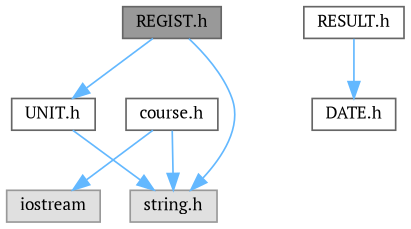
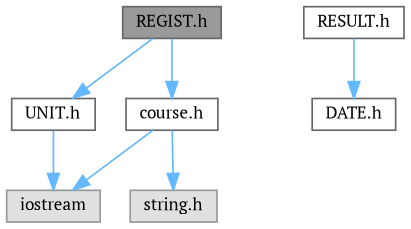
edge "REGIST.h" -> "string.h": now "REGIST.h" -> "course.h"
edge "UNIT.h" -> "string.h": now "UNIT.h" -> "iostream"
